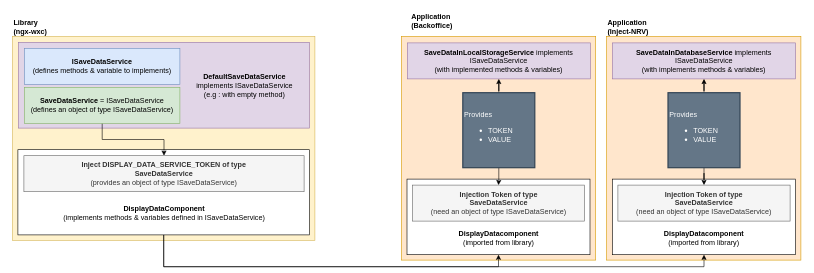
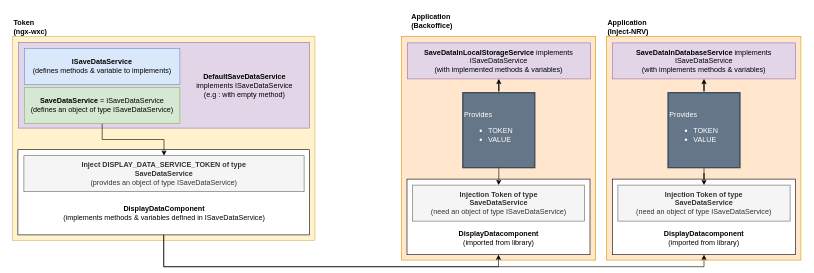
node "Library (ngx-wxc)": label "Library (ngx-wxc)" -> "Token (ngx-wxc)"
